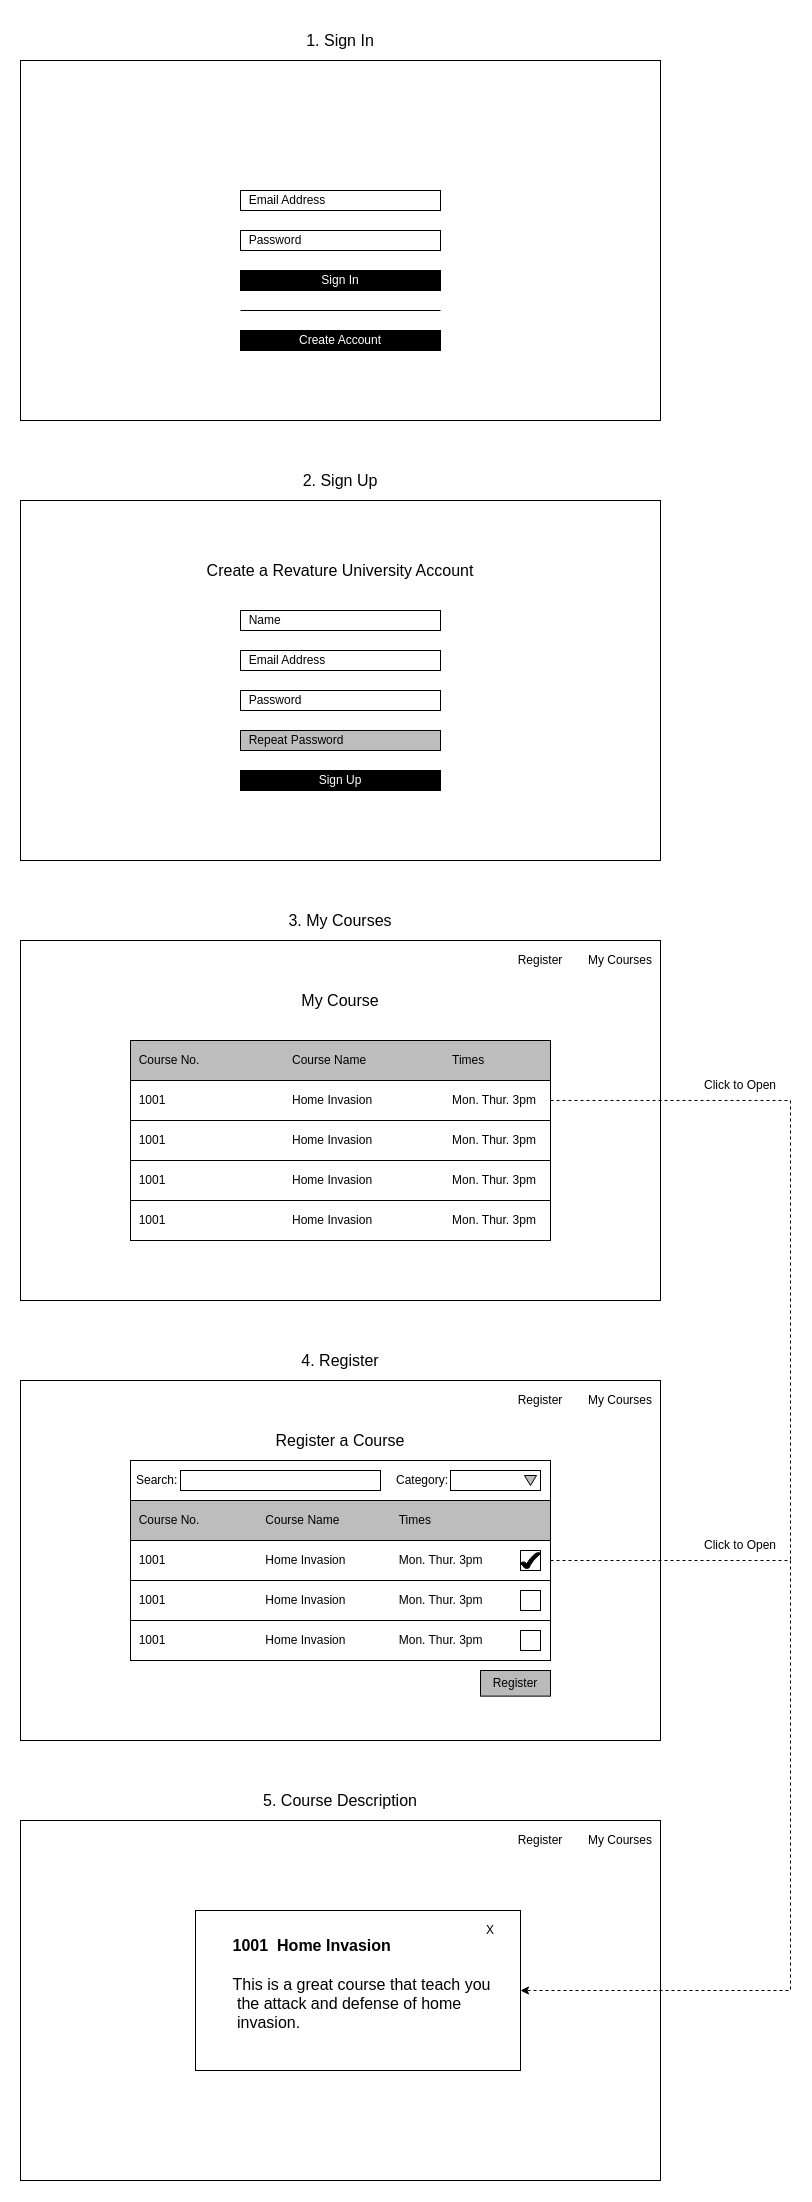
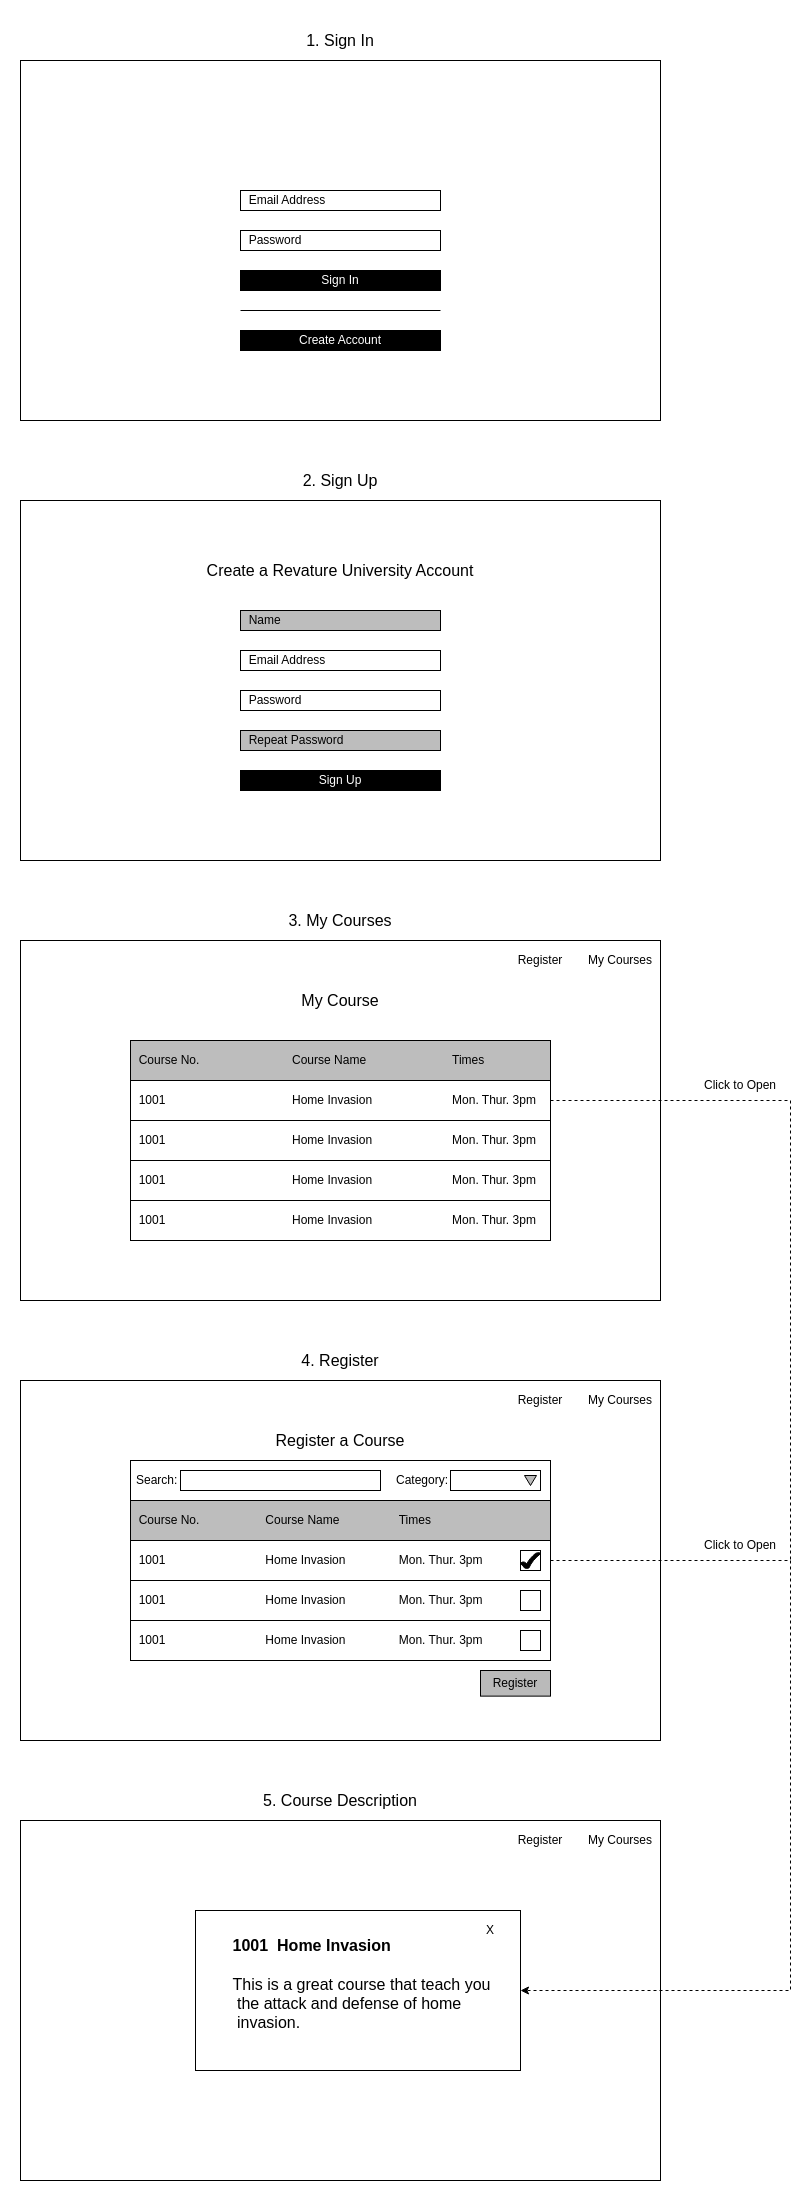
node "Name": fillcolor #ffffff -> #bdbdbd
